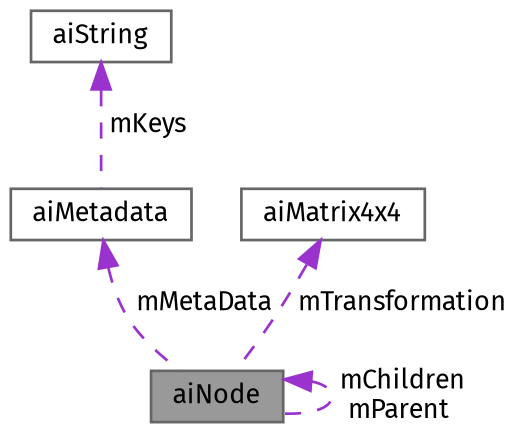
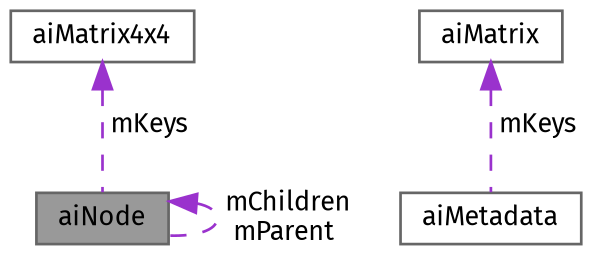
node "aiString": label "aiString" -> "aiMatrix"
edge "aiNode" -> "aiMatrix4x4": label " mTransformation" -> " mKeys"
edge "aiNode" -> "aiMetadata": removed, label "mMetaData"
